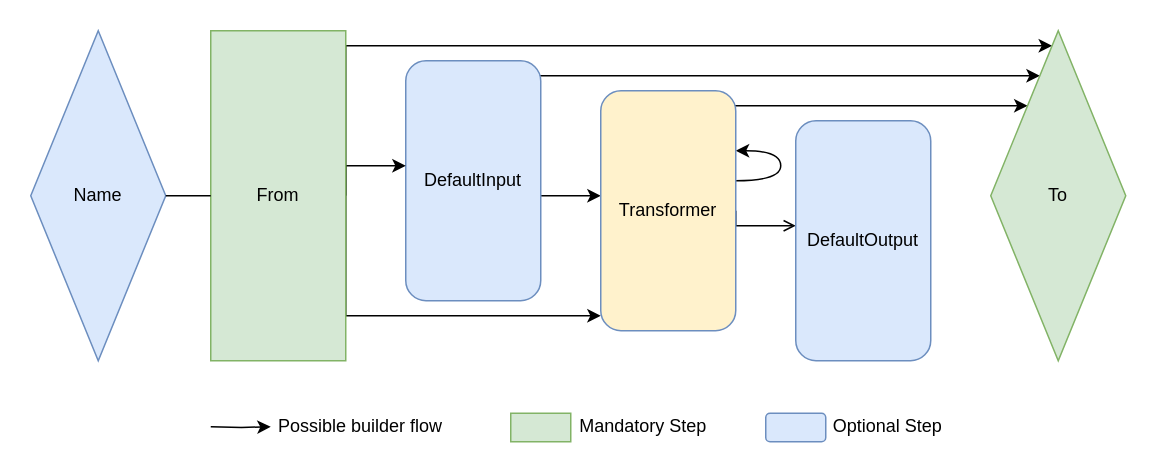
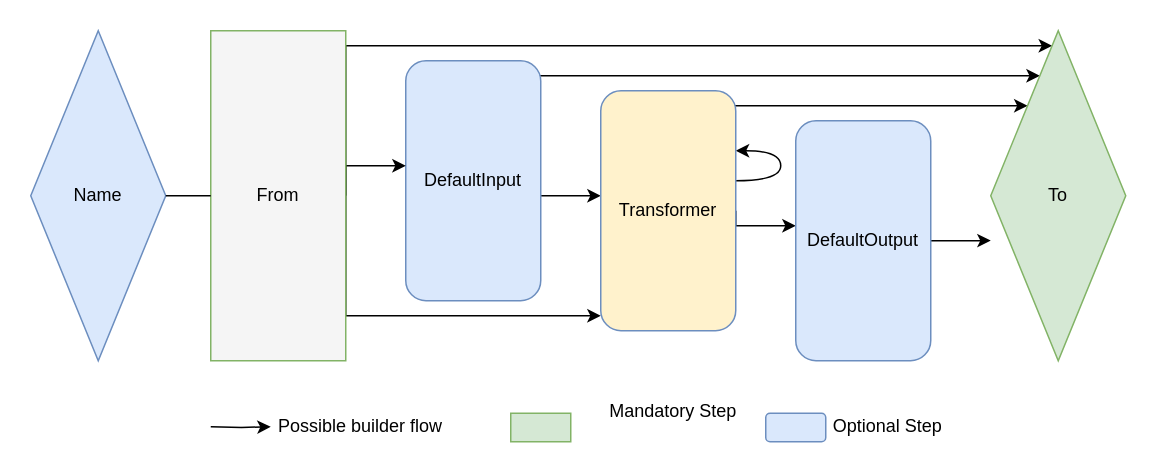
node "From": fillcolor #d5e8d4 -> #f5f5f5
edge "Transformer" -> "DefaultOutput": arrowhead open -> classic
edge "DefaultOutput" -> "To": added
node "Mandatory Step": moved (644, 427) -> (674, 412)
